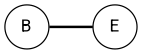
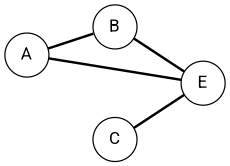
node "A": added
node "C": added
